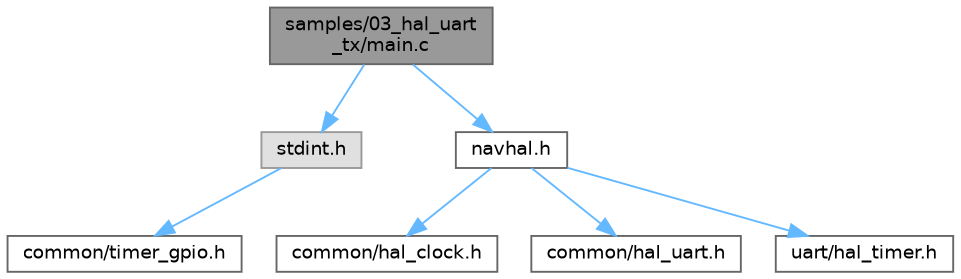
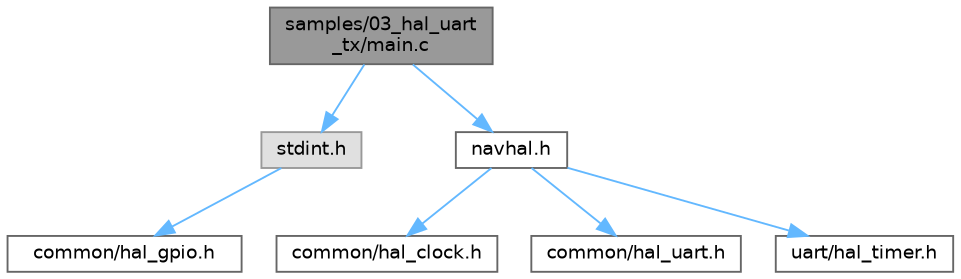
node "common/timer_gpio.h": label "common/timer_gpio.h" -> "common/hal_gpio.h"
